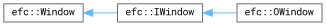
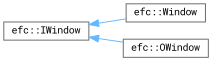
edge "efc::IWindow" -> "efc::Window": reversed
